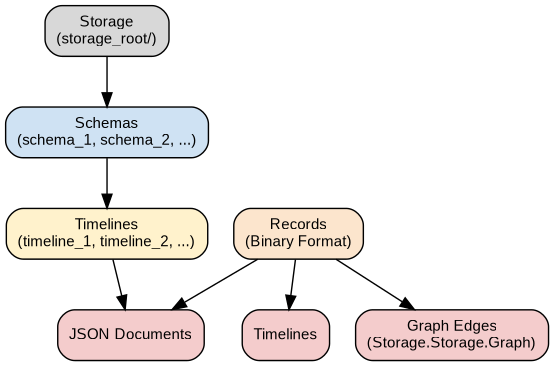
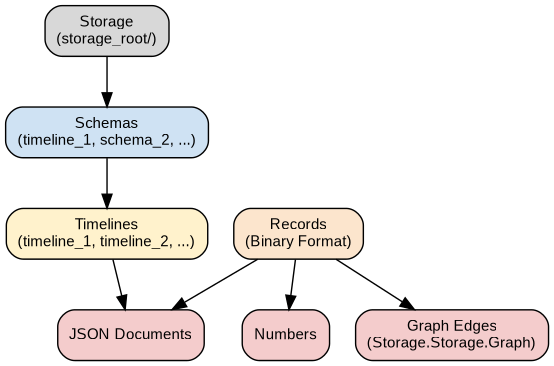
node "Schemas (schema_1, schema_2, ...)": label "Schemas (schema_1, schema_2, ...)" -> "Schemas (timeline_1, schema_2, ...)"
node "Timelines": label "Timelines" -> "Numbers"
